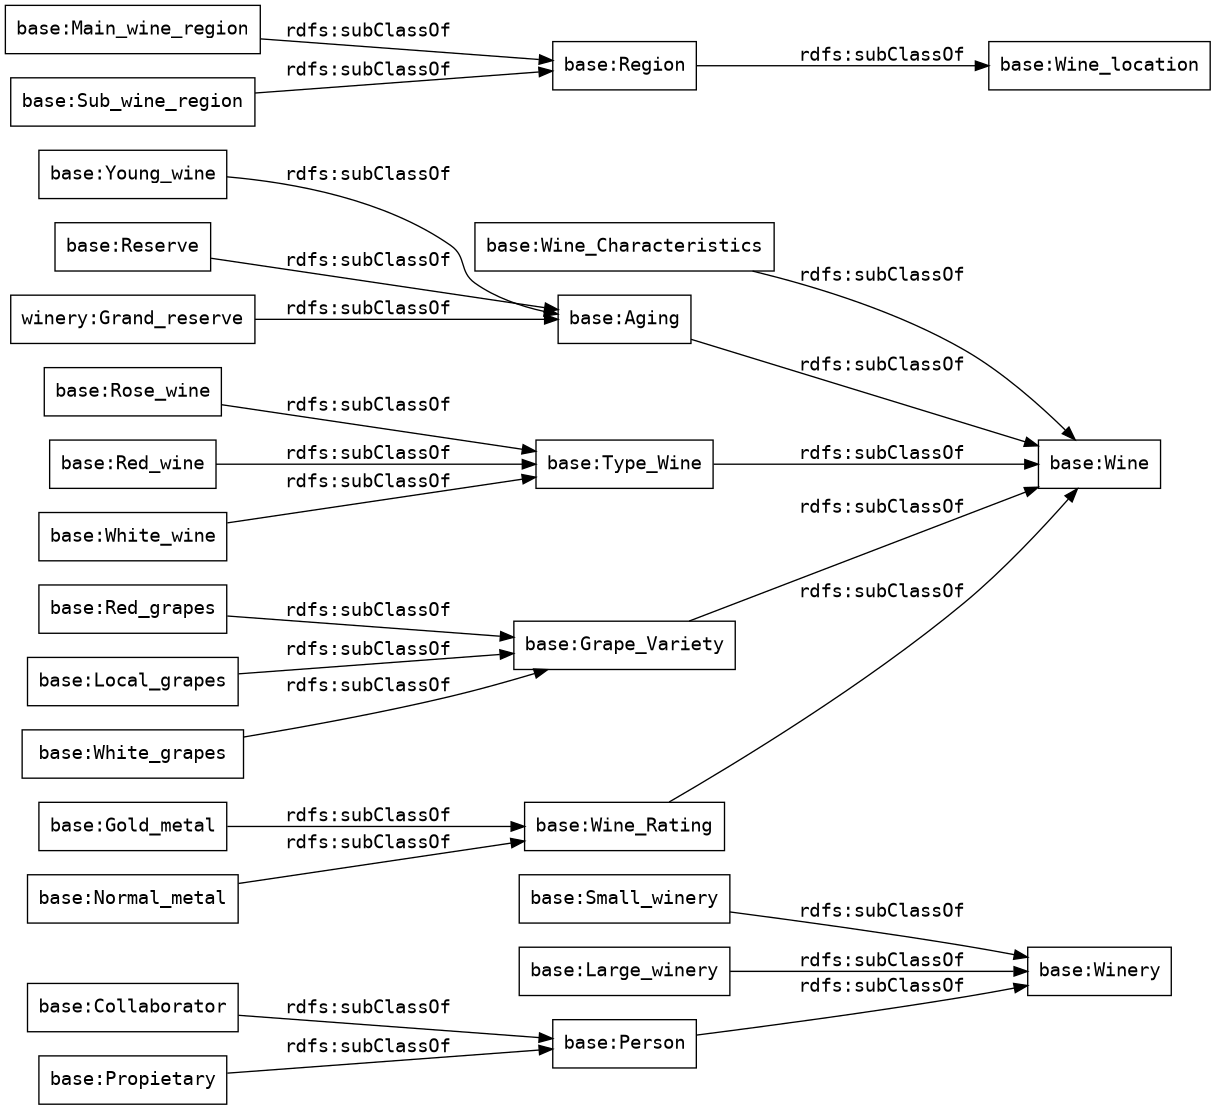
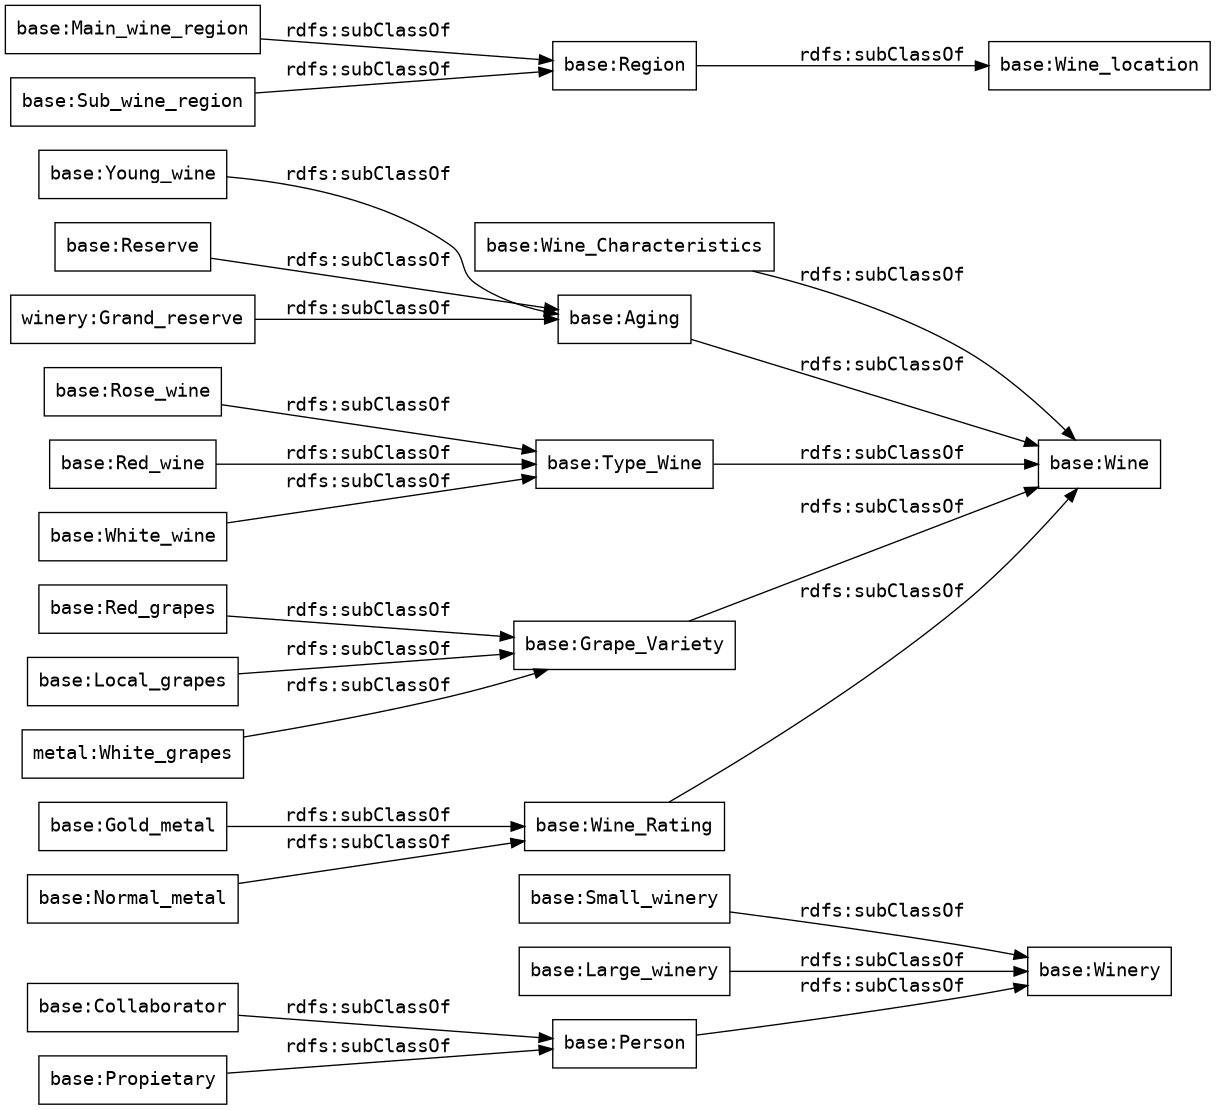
node "base:White_grapes": label "base:White_grapes" -> "metal:White_grapes"
